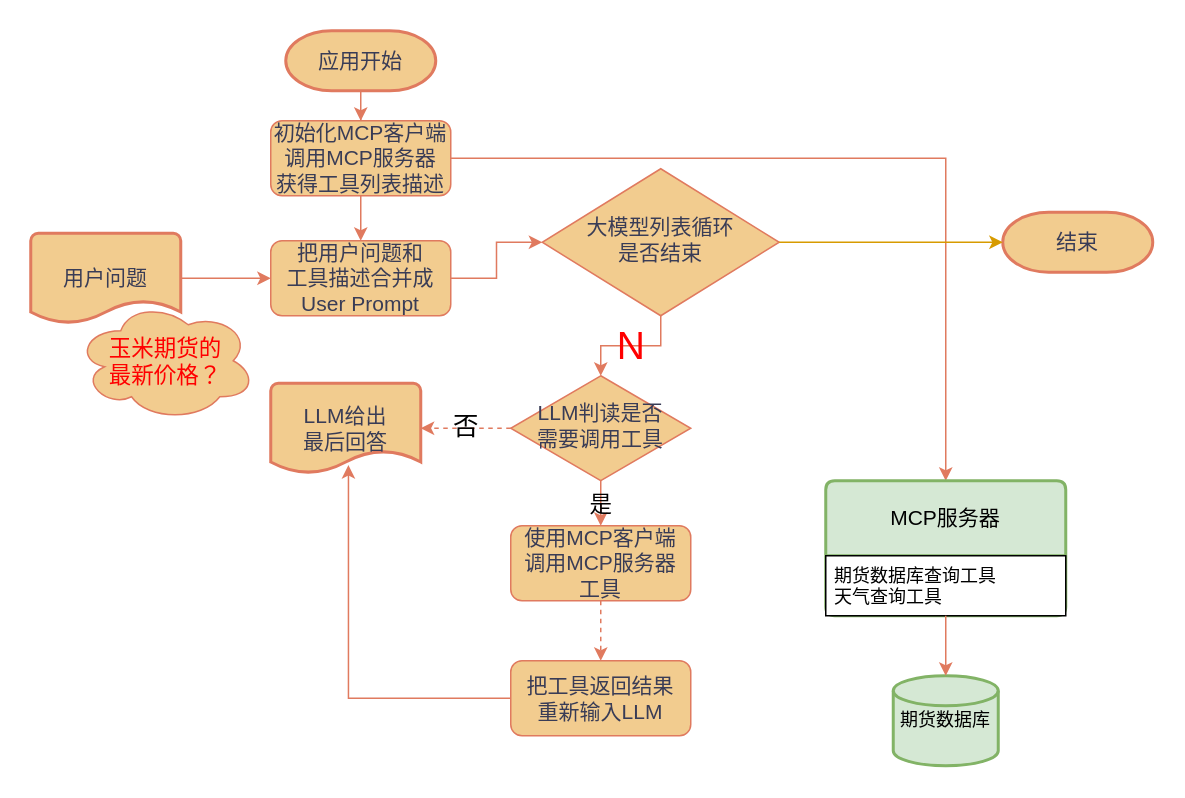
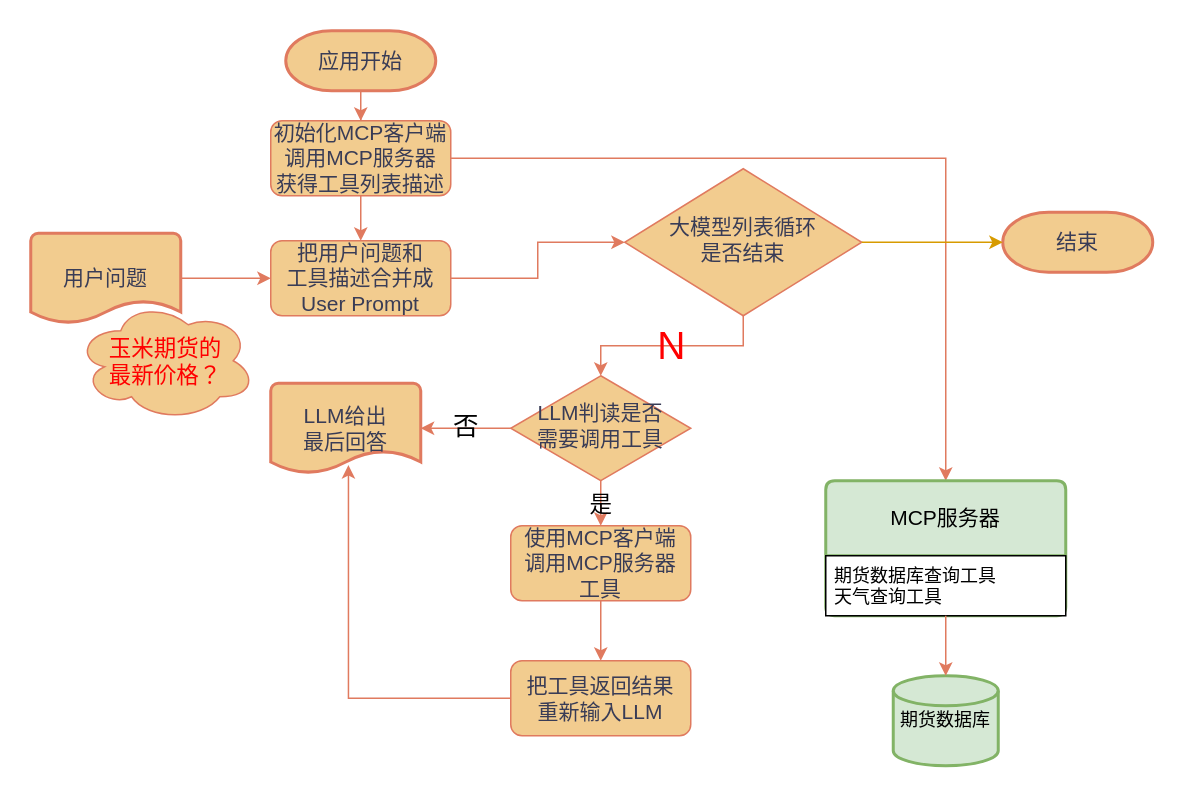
node "大模型列表循环 是否结束": moved (661, 242) -> (743, 242)
edge "LLM判读是否 需要调用工具" -> "LLM给出 最后回答": style dashed -> solid
edge "使用MCP客户端 调用MCP服务器 工具" -> "把工具返回结果 重新输入LLM": style dashed -> solid
